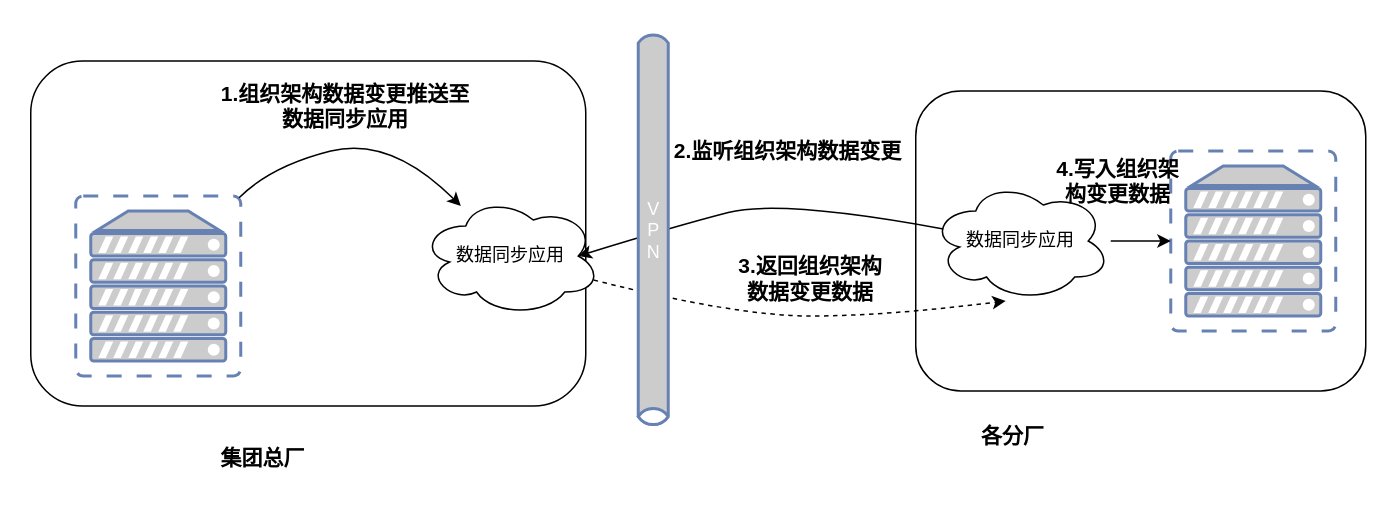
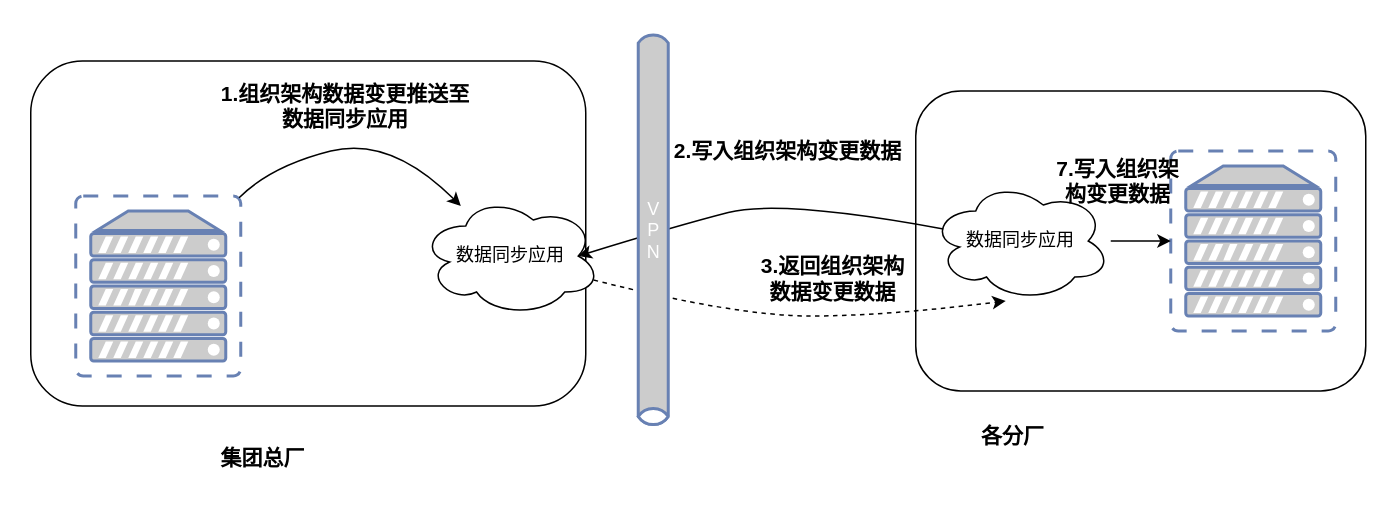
node "2.监听组织架构数据变更": label "2.监听组织架构数据变更" -> "2.写入组织架构变更数据"
node "4.写入组织架构变更数据": label "4.写入组织架构变更数据" -> "7.写入组织架构变更数据"
node "3.返回组织架构数据变更数据": moved (811, 278) -> (833, 278)
